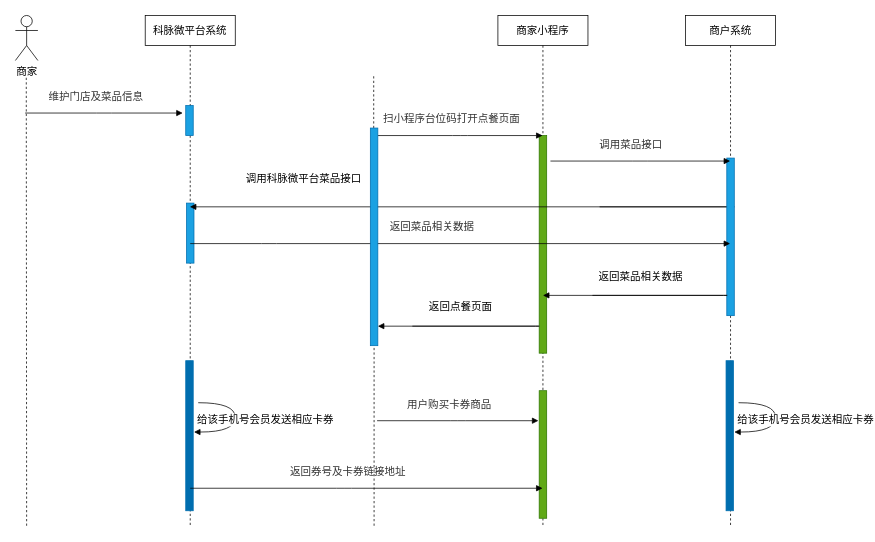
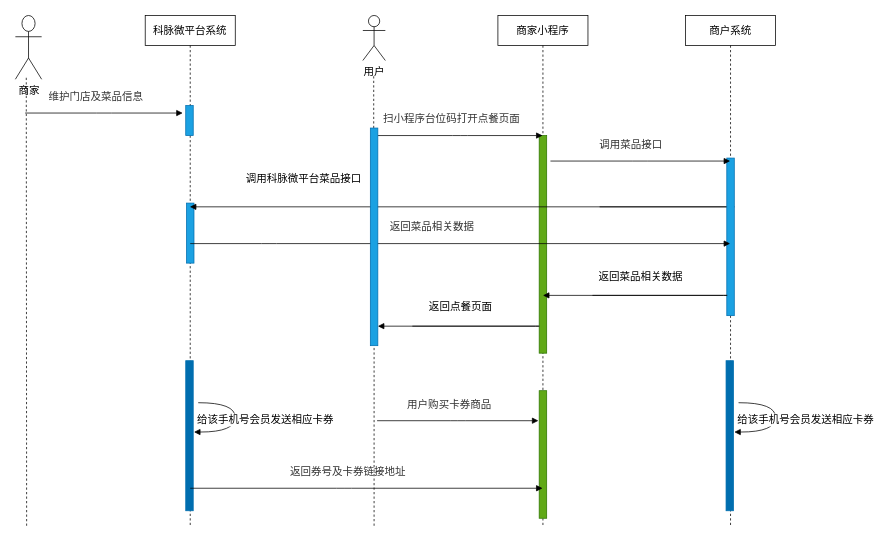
node "商家": size 23x45 -> 26x64
node "用户": added
